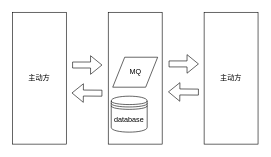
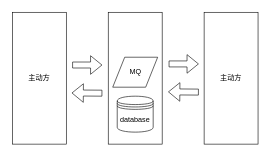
node "database": moved (129, 114) -> (135, 114)
